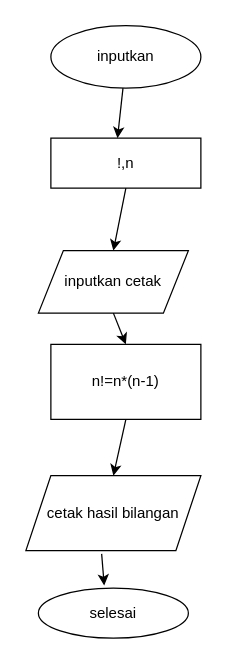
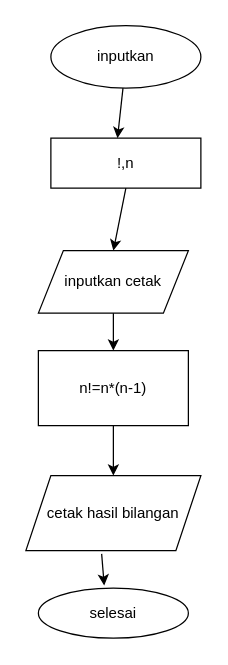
node "n!=n*(n-1)": moved (126, 382) -> (113, 388)
